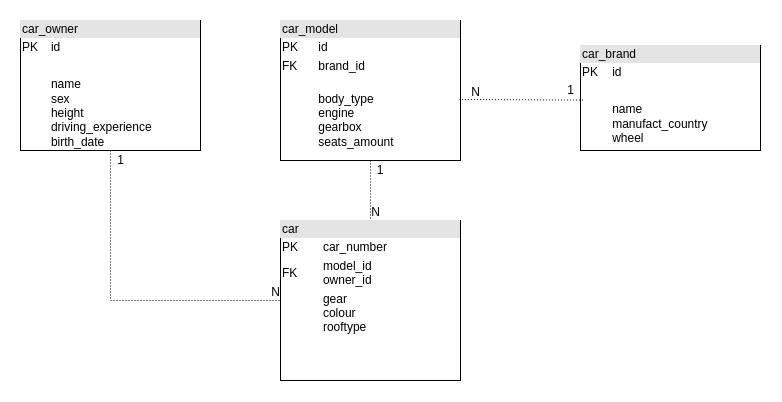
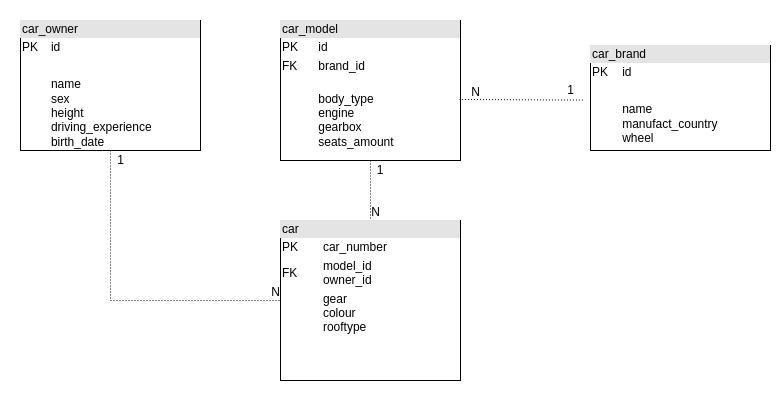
node "car_brand PK id name manufact_country wheel": moved (671, 98) -> (681, 98)
